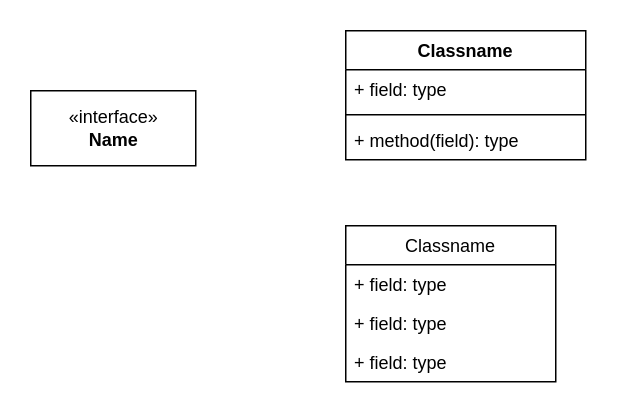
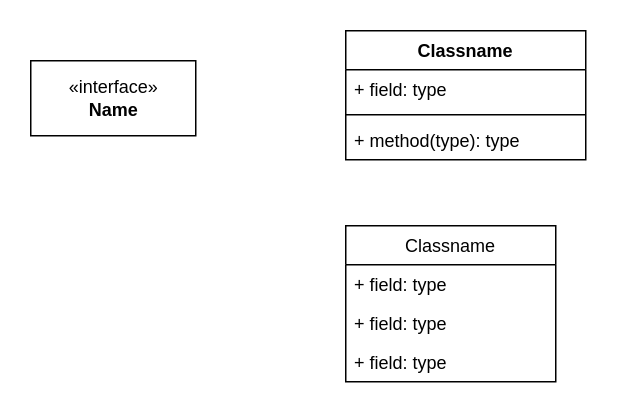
node "«interface» Name": moved (113, 128) -> (113, 98)
node "+ method(field): type": label "+ method(field): type" -> "+ method(type): type"
